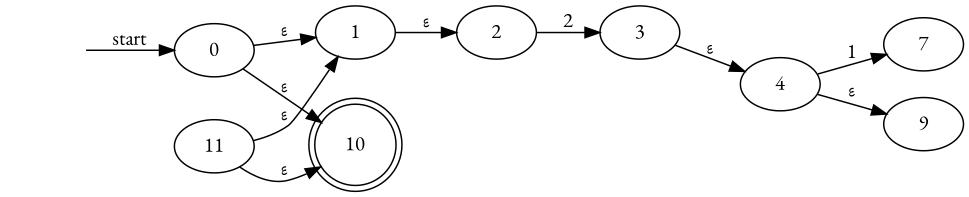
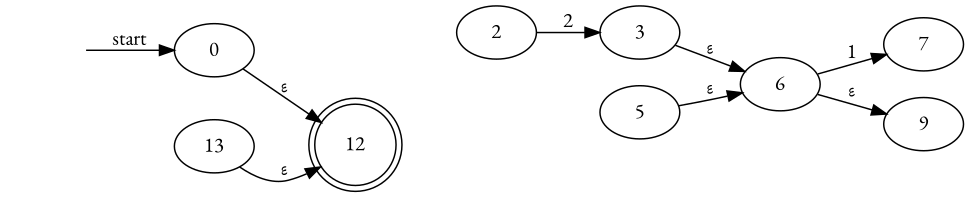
node "1": removed
node "4": label "4" -> "6"
node "5": added
node "10": label "10" -> "12"
node "11": label "11" -> "13"
